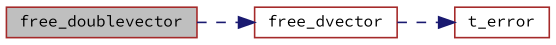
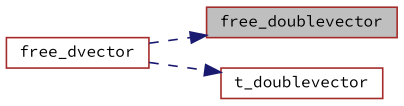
edge "free_doublevector" -> "free_dvector": reversed
node "t_error": label "t_error" -> "t_doublevector"
